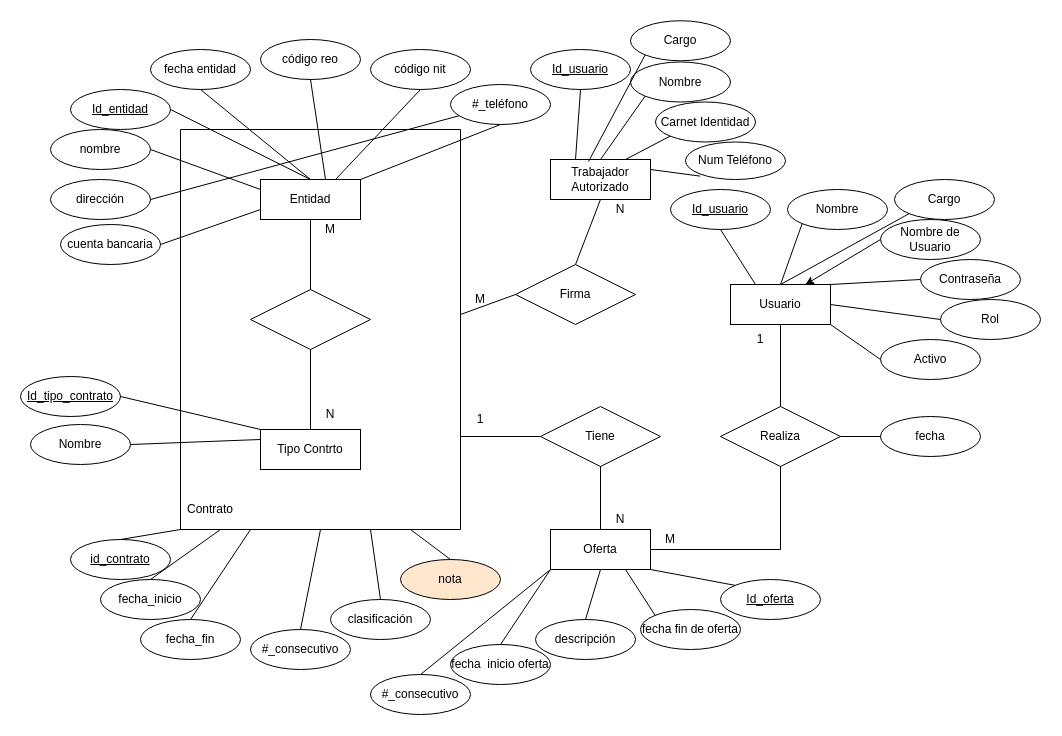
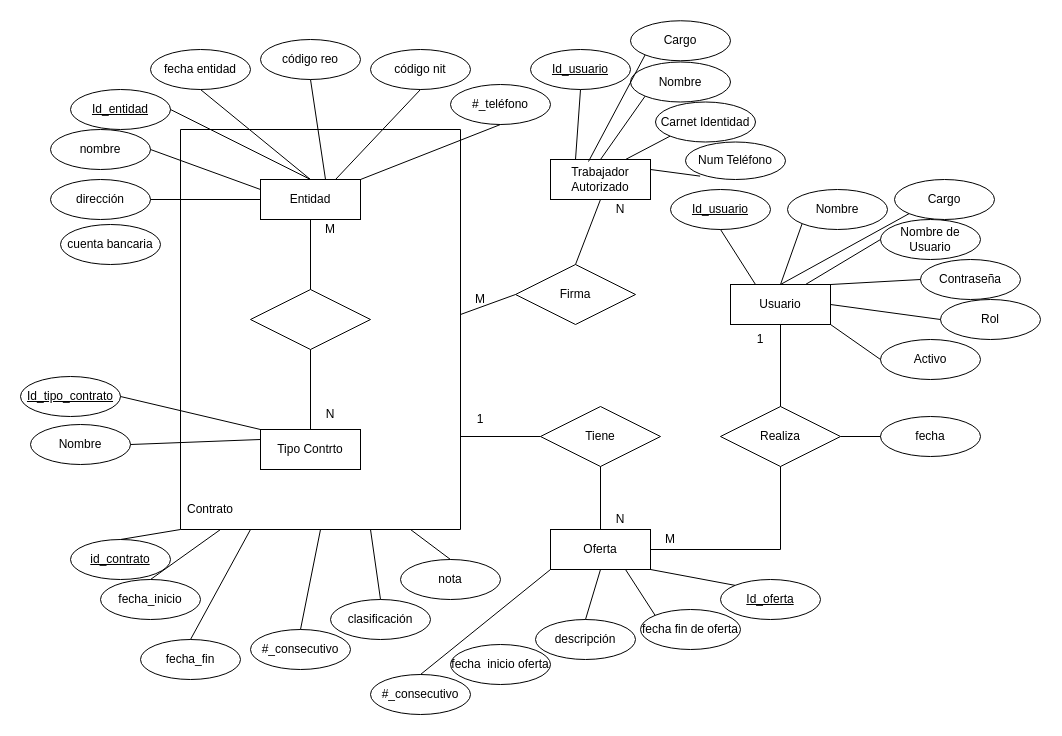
edge "#_teléfono" -- "dirección": now "Entidad" -- "dirección"
edge "Entidad" -- "cuenta bancaria": removed
edge "Nombre de Usuario" -> "Usuario": arrowhead classic -> none
node "nota": fillcolor #ffe6cc -> #ffffff
edge "Oferta" -- "fecha inicio oferta": removed
node "fecha_fin": moved (191, 640) -> (191, 660)
